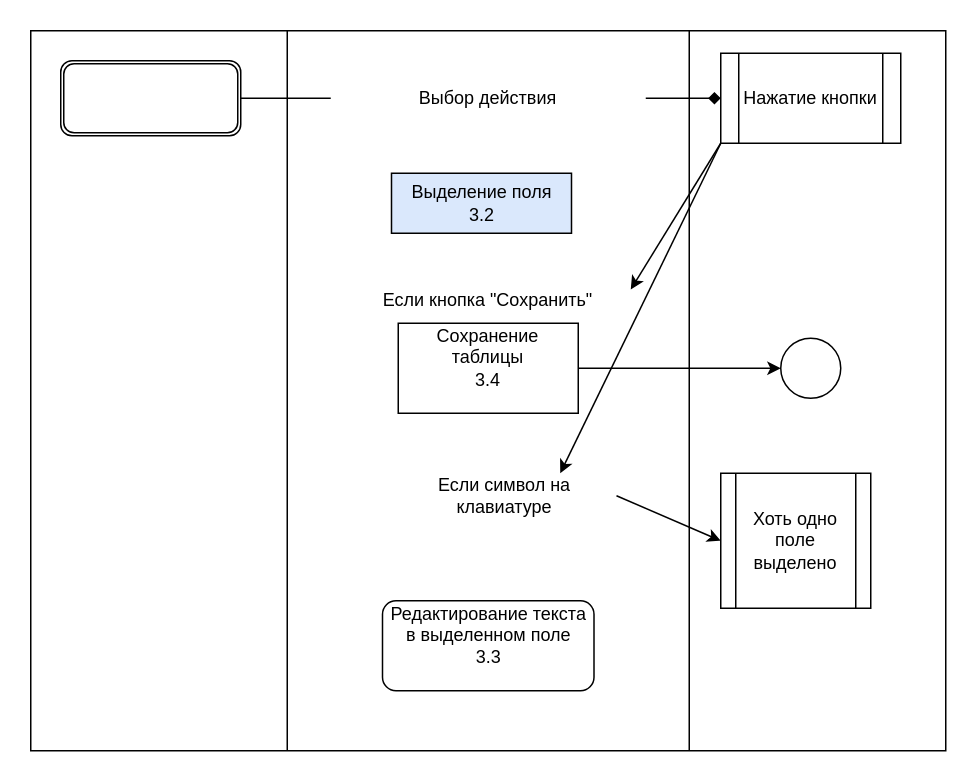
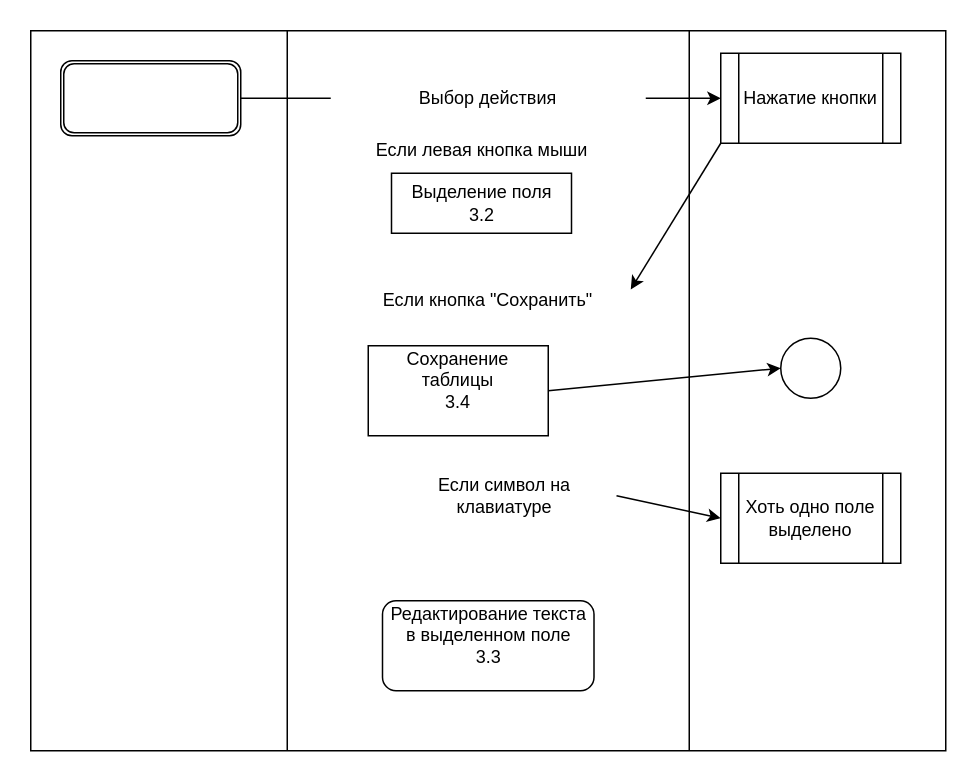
edge "Выбор действия" -> "Нажатие кнопки": arrowhead diamond -> classic
node "Если левая кнопка мыши": added
node "Выделение поля 3.2": fillcolor #dae8fc -> #ffffff
edge "Нажатие кнопки" -> "Если символ на клавиатуре": removed
node "Сохранение таблицы 3.4": moved (488, 368) -> (458, 391)
node "Хоть одно поле выделено": size 150x135 -> 180x90
